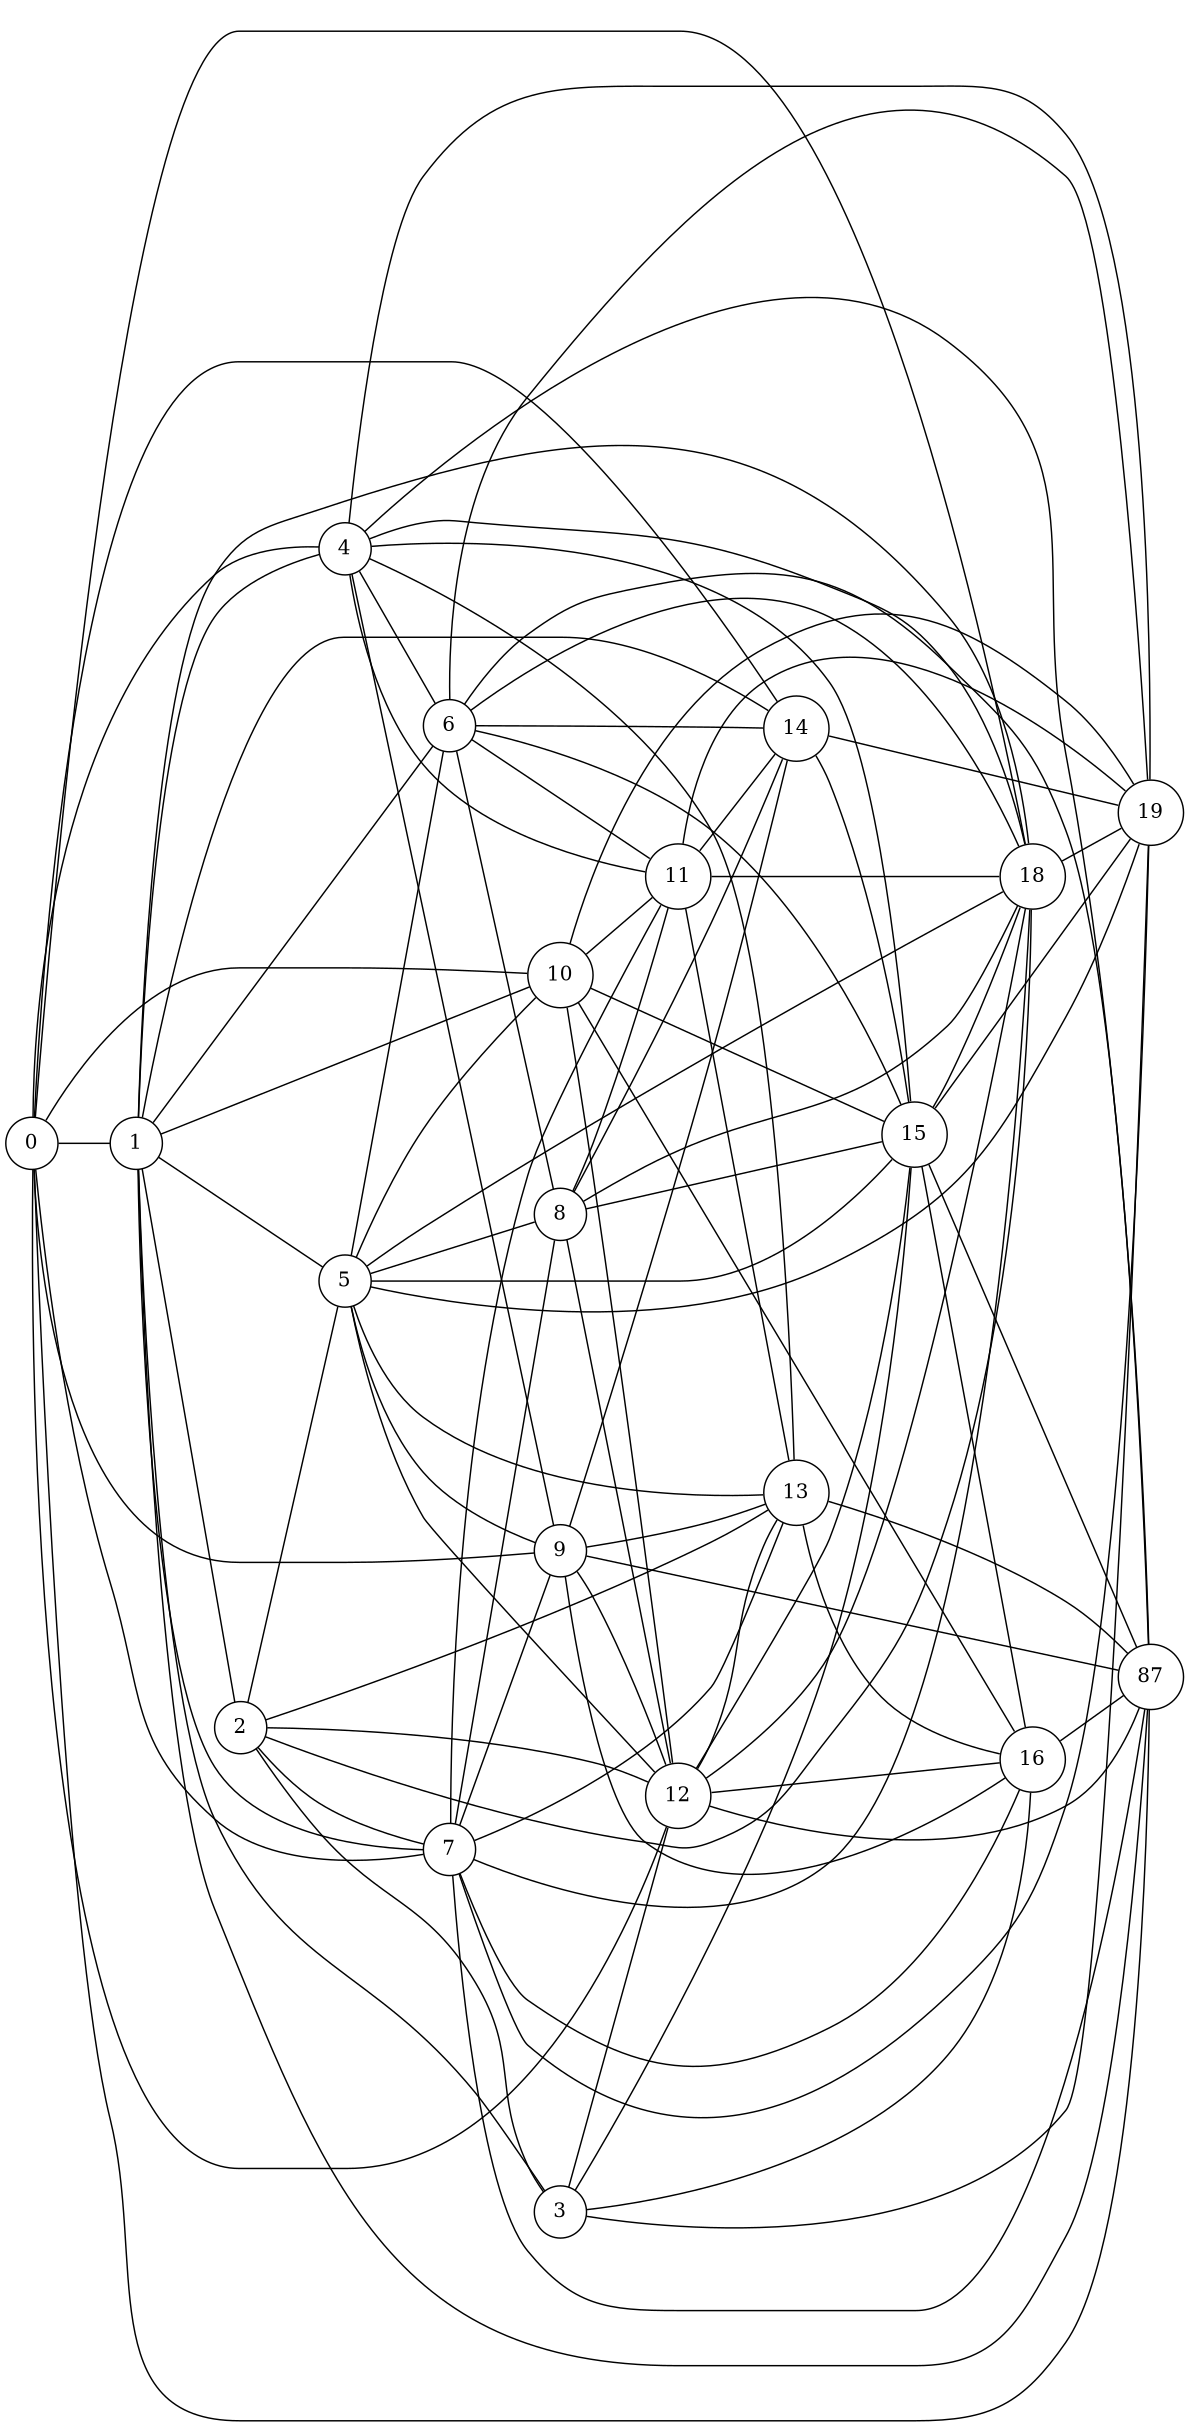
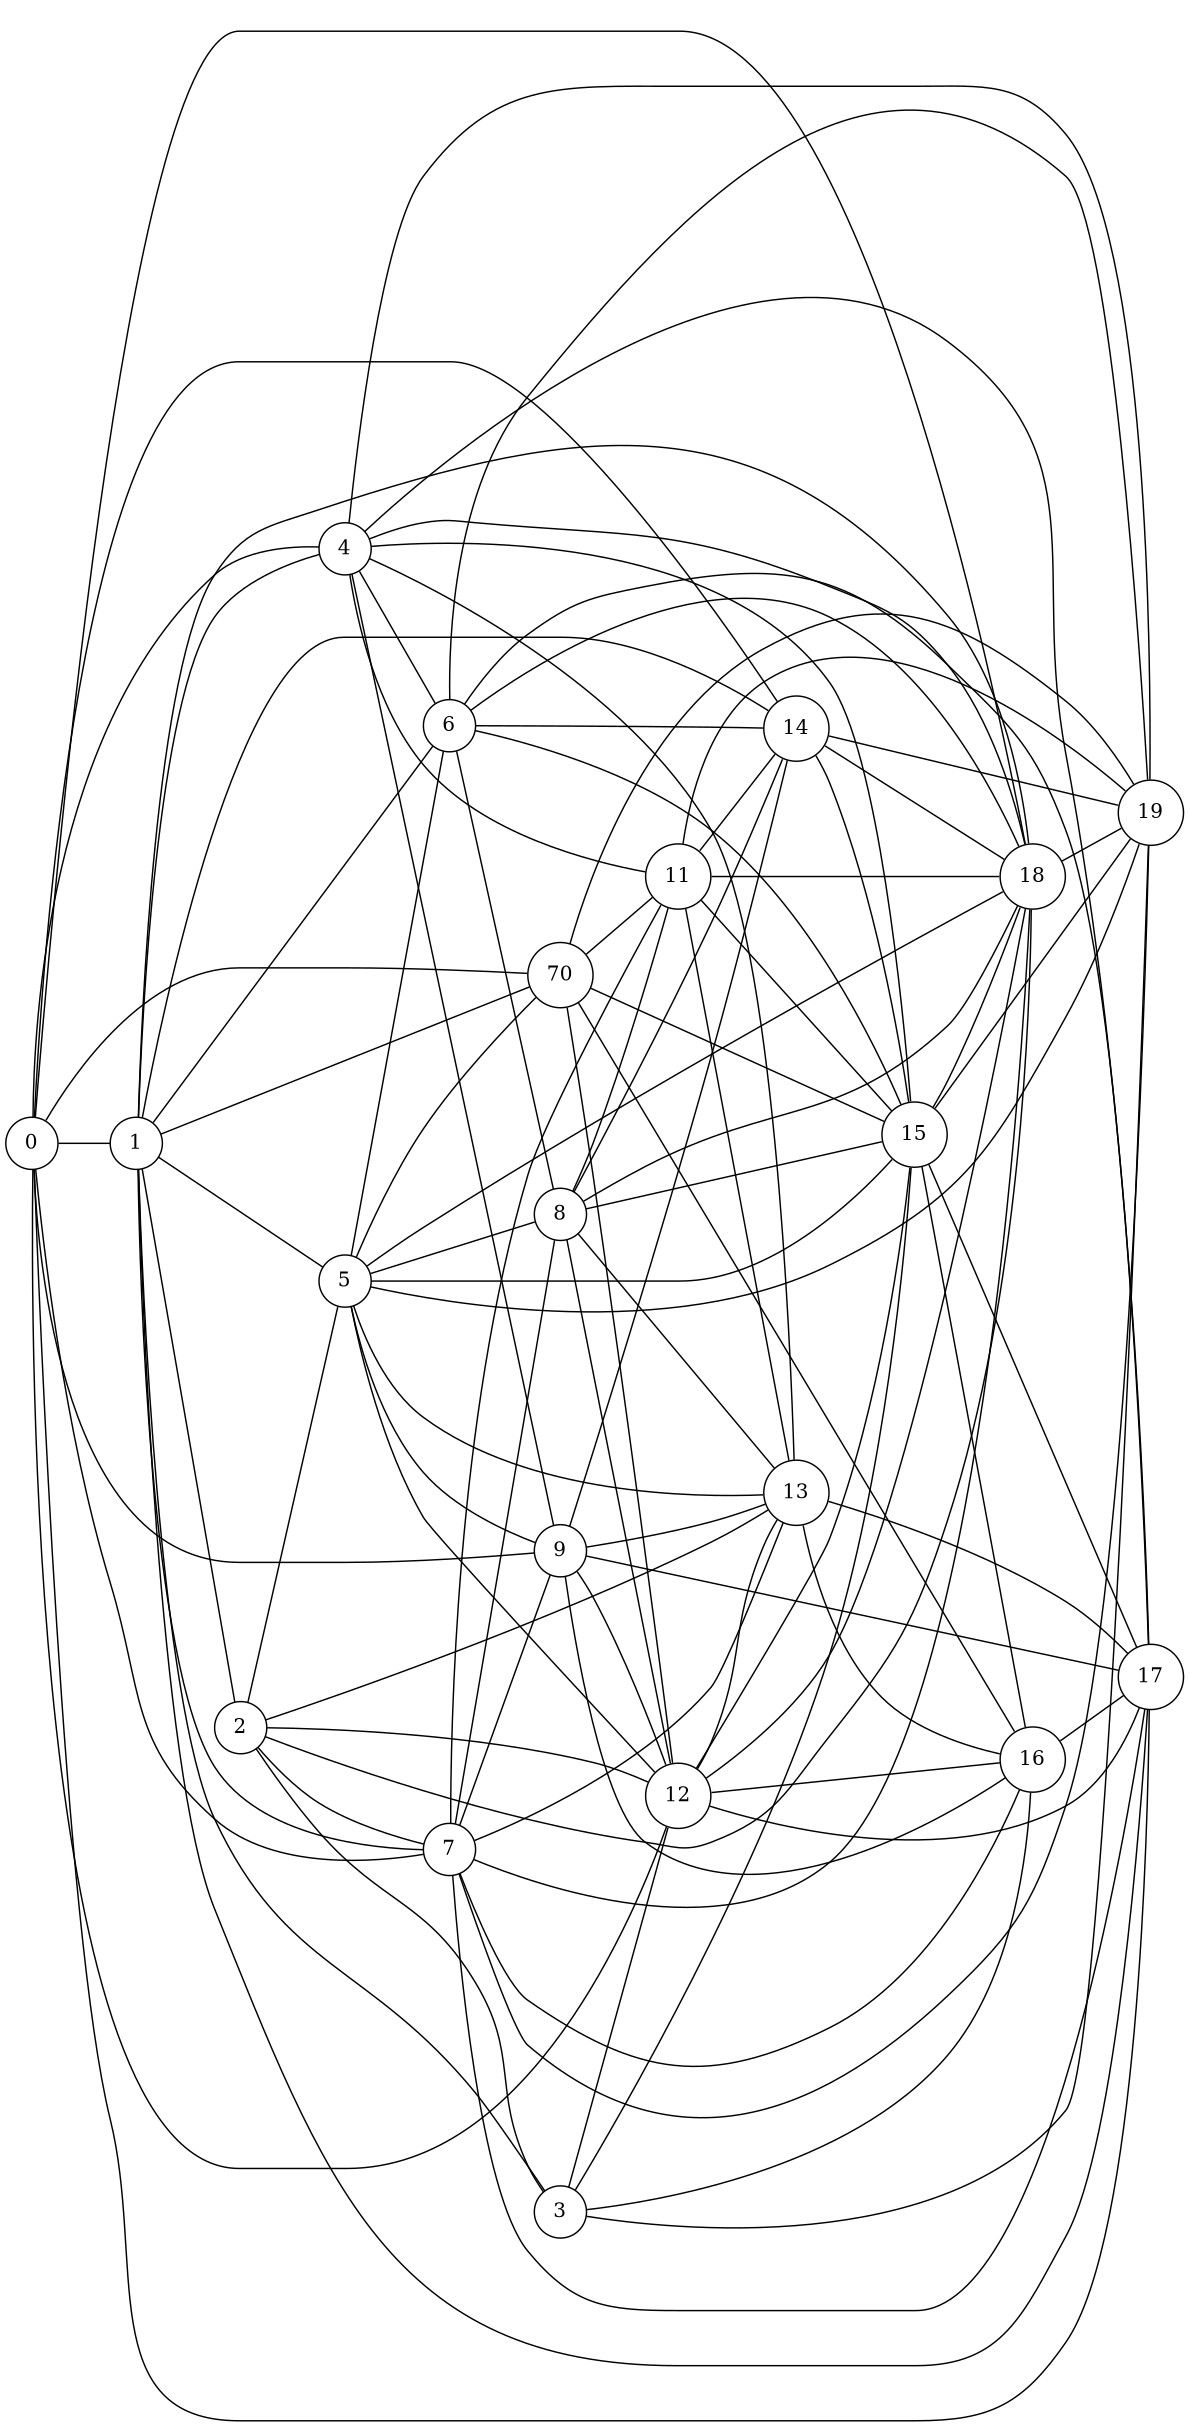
edge "6" -- "11": now "15" -- "11"
edge "14" -- "18": added
node "10": label "10" -> "70"
edge "8" -- "13": added
node "87": label "87" -> "17"
